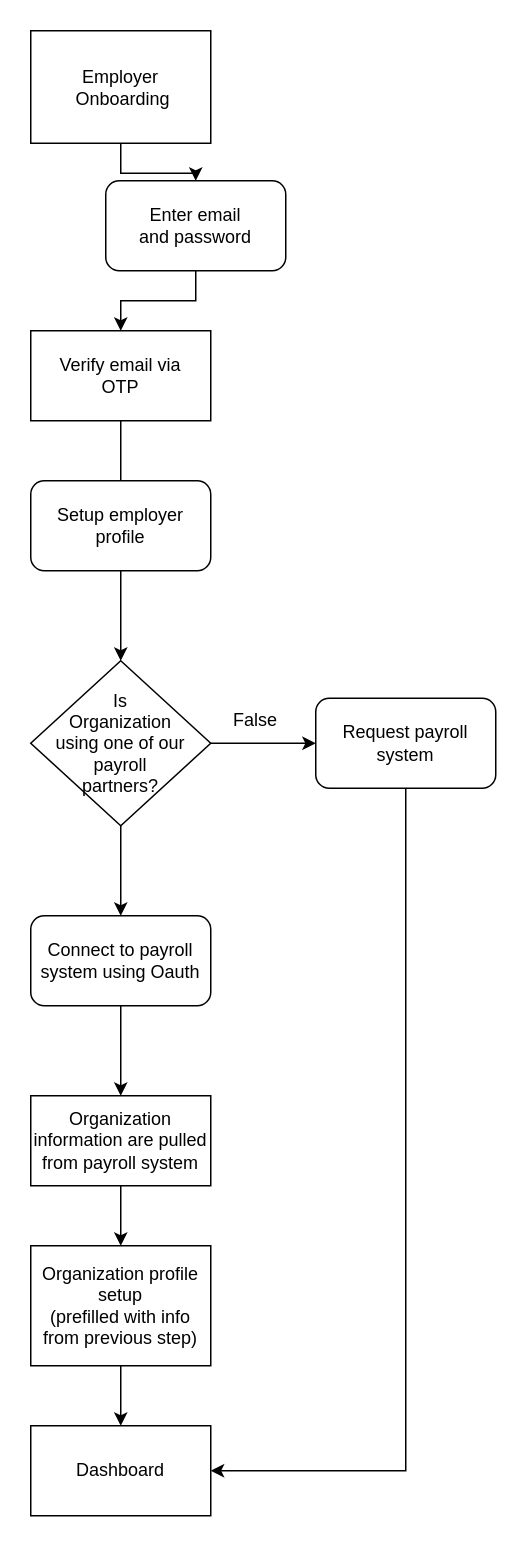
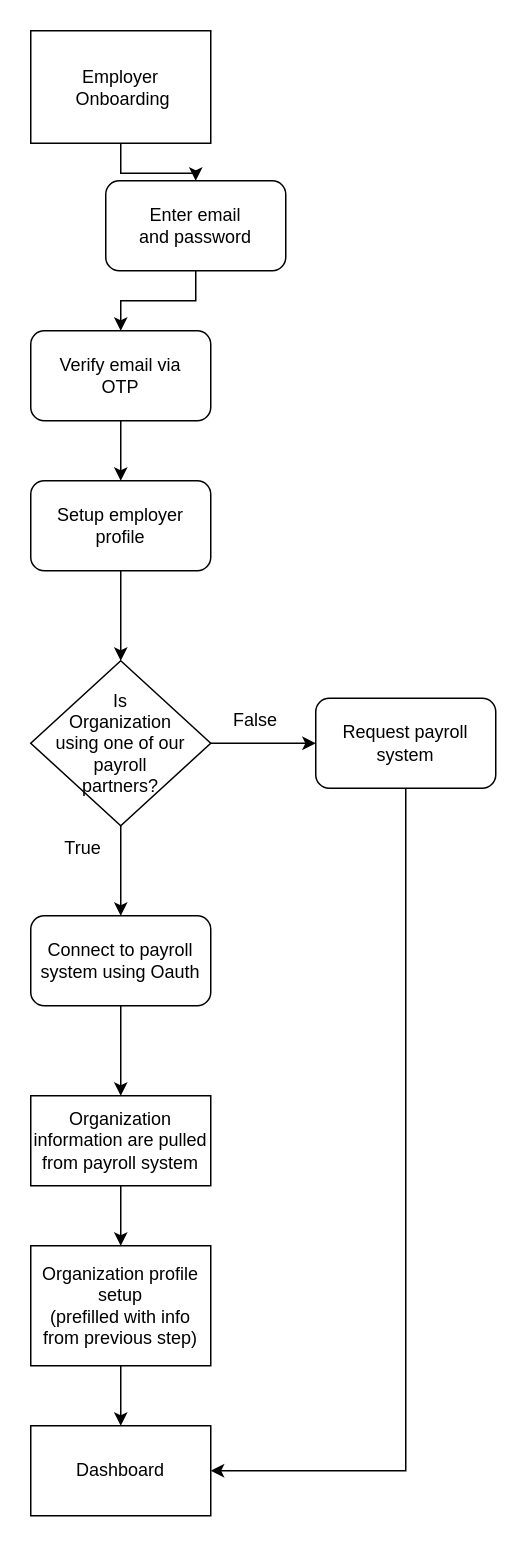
node "Verify email via OTP": shape rectangle -> rounded rectangle
edge "Verify email via OTP" -- "Setup employer profile": arrowhead none -> classic
node "True": added
